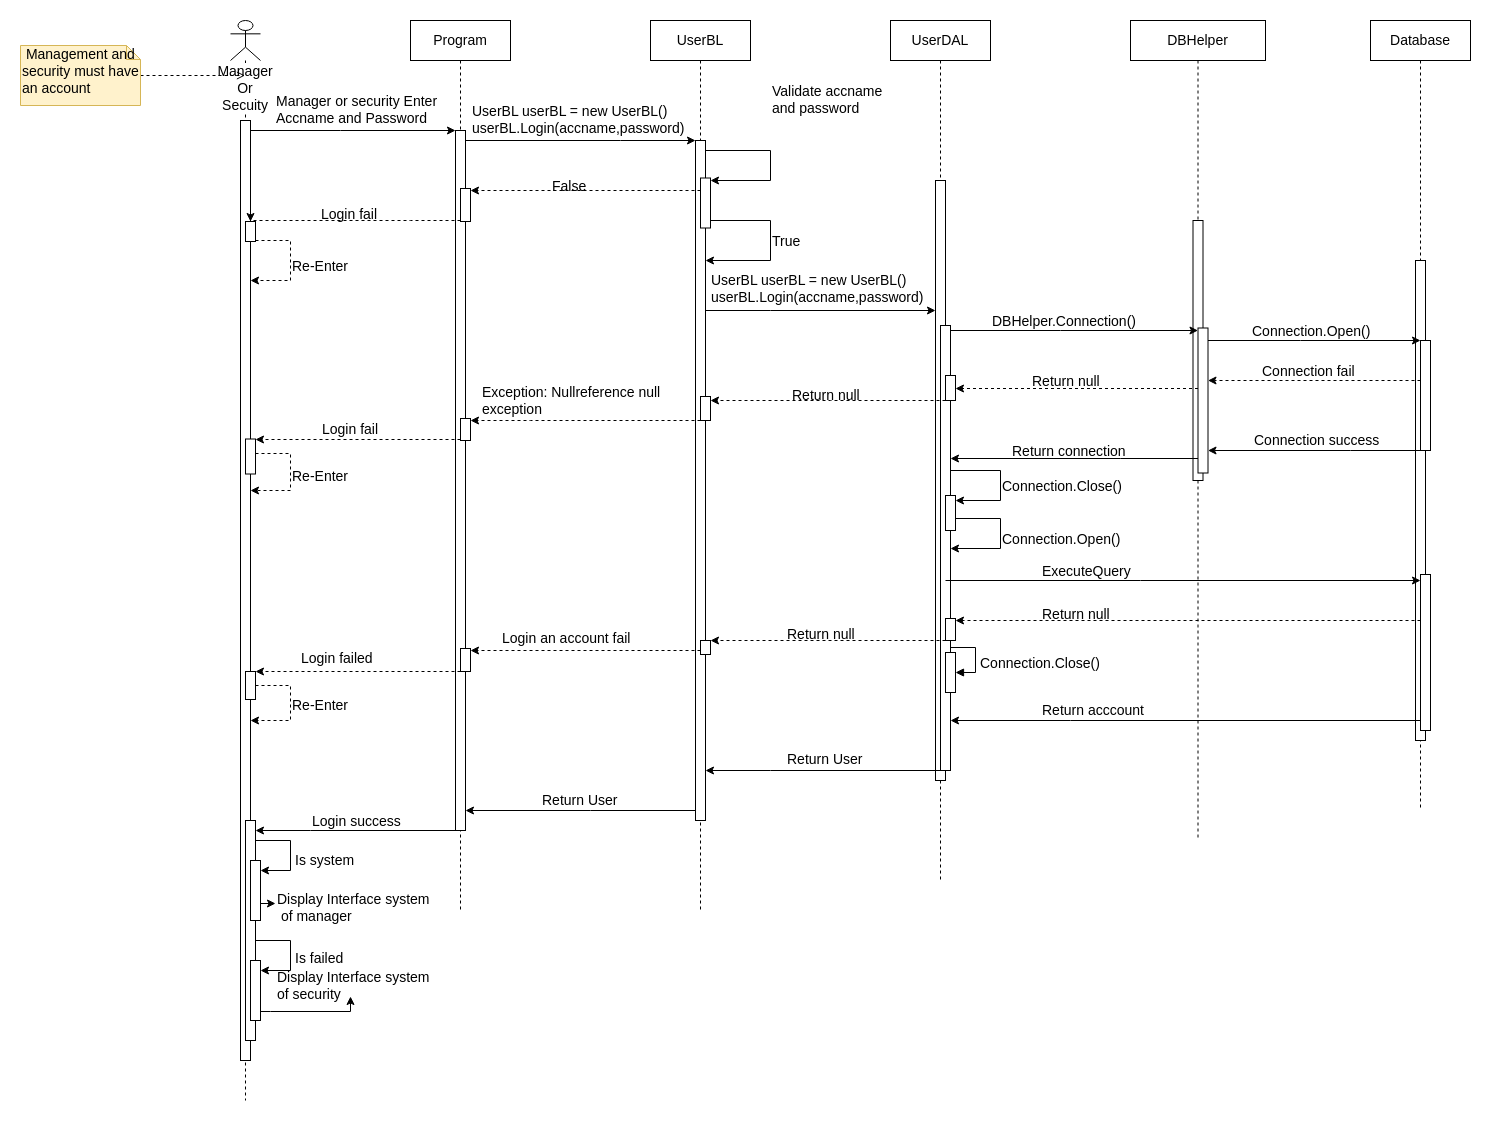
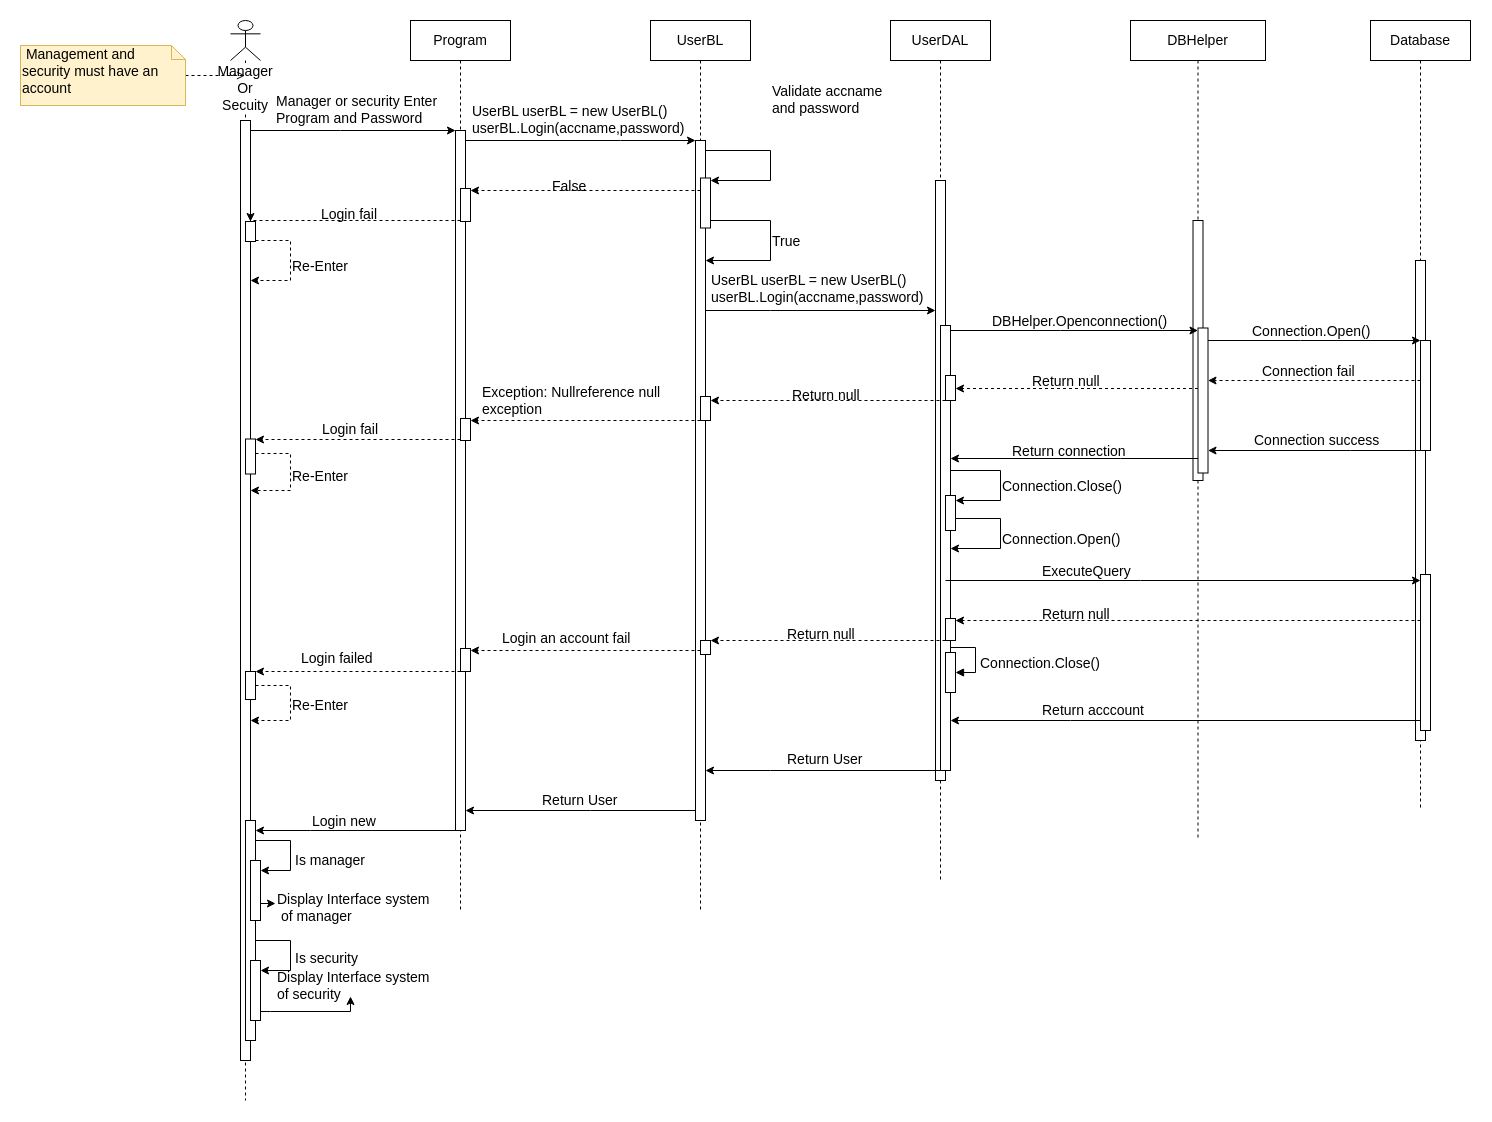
node "Management and security must have an account": size 120x60 -> 165x60
node "Manager or security EnterAccname and Password": label "Manager or security EnterAccname and Password" -> "Manager or security EnterProgram and Password"
node "DBHelper.Connection()": label "DBHelper.Connection()" -> "DBHelper.Openconnection()"
node "Login success": label "Login success" -> "Login new"
node "Is system": label "Is system" -> "Is manager"
node "Is failed": label "Is failed" -> "Is security"
